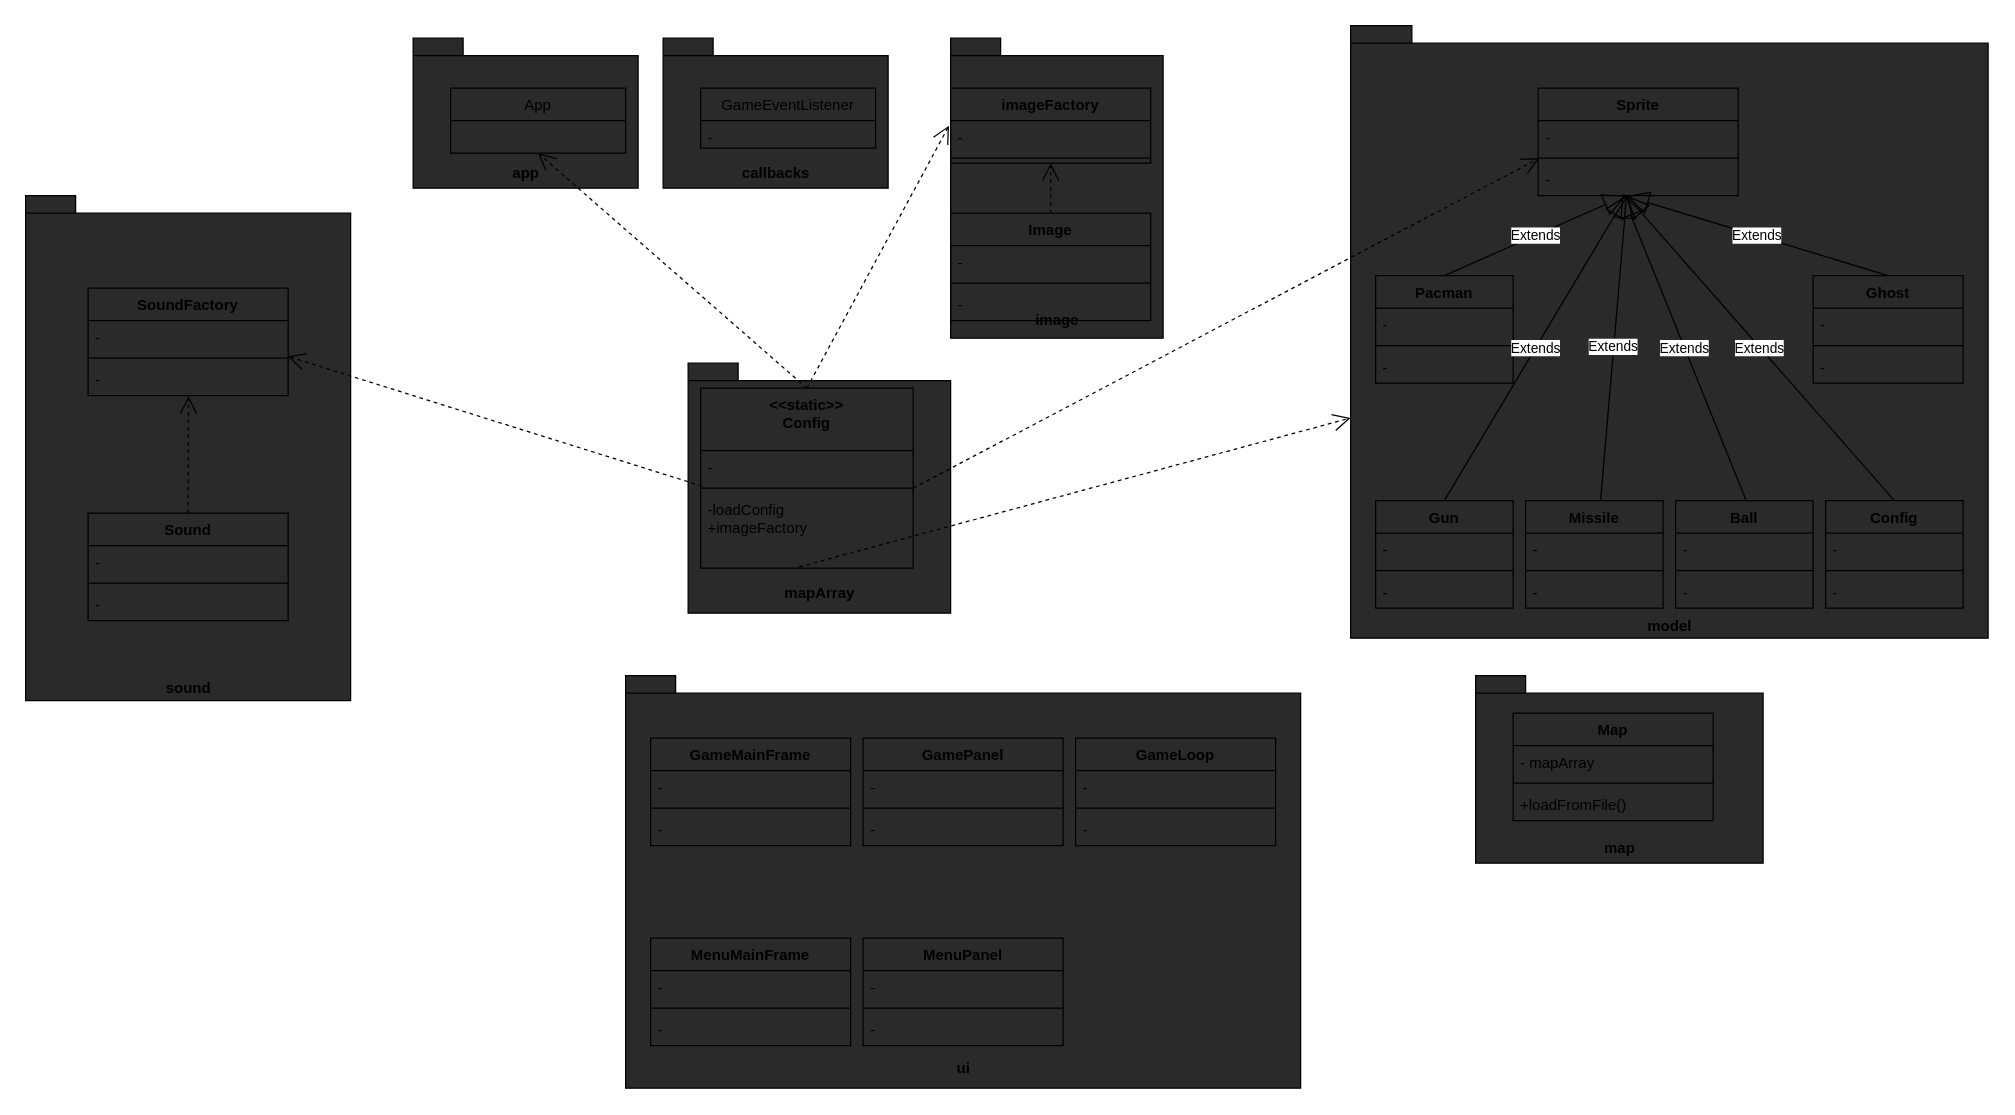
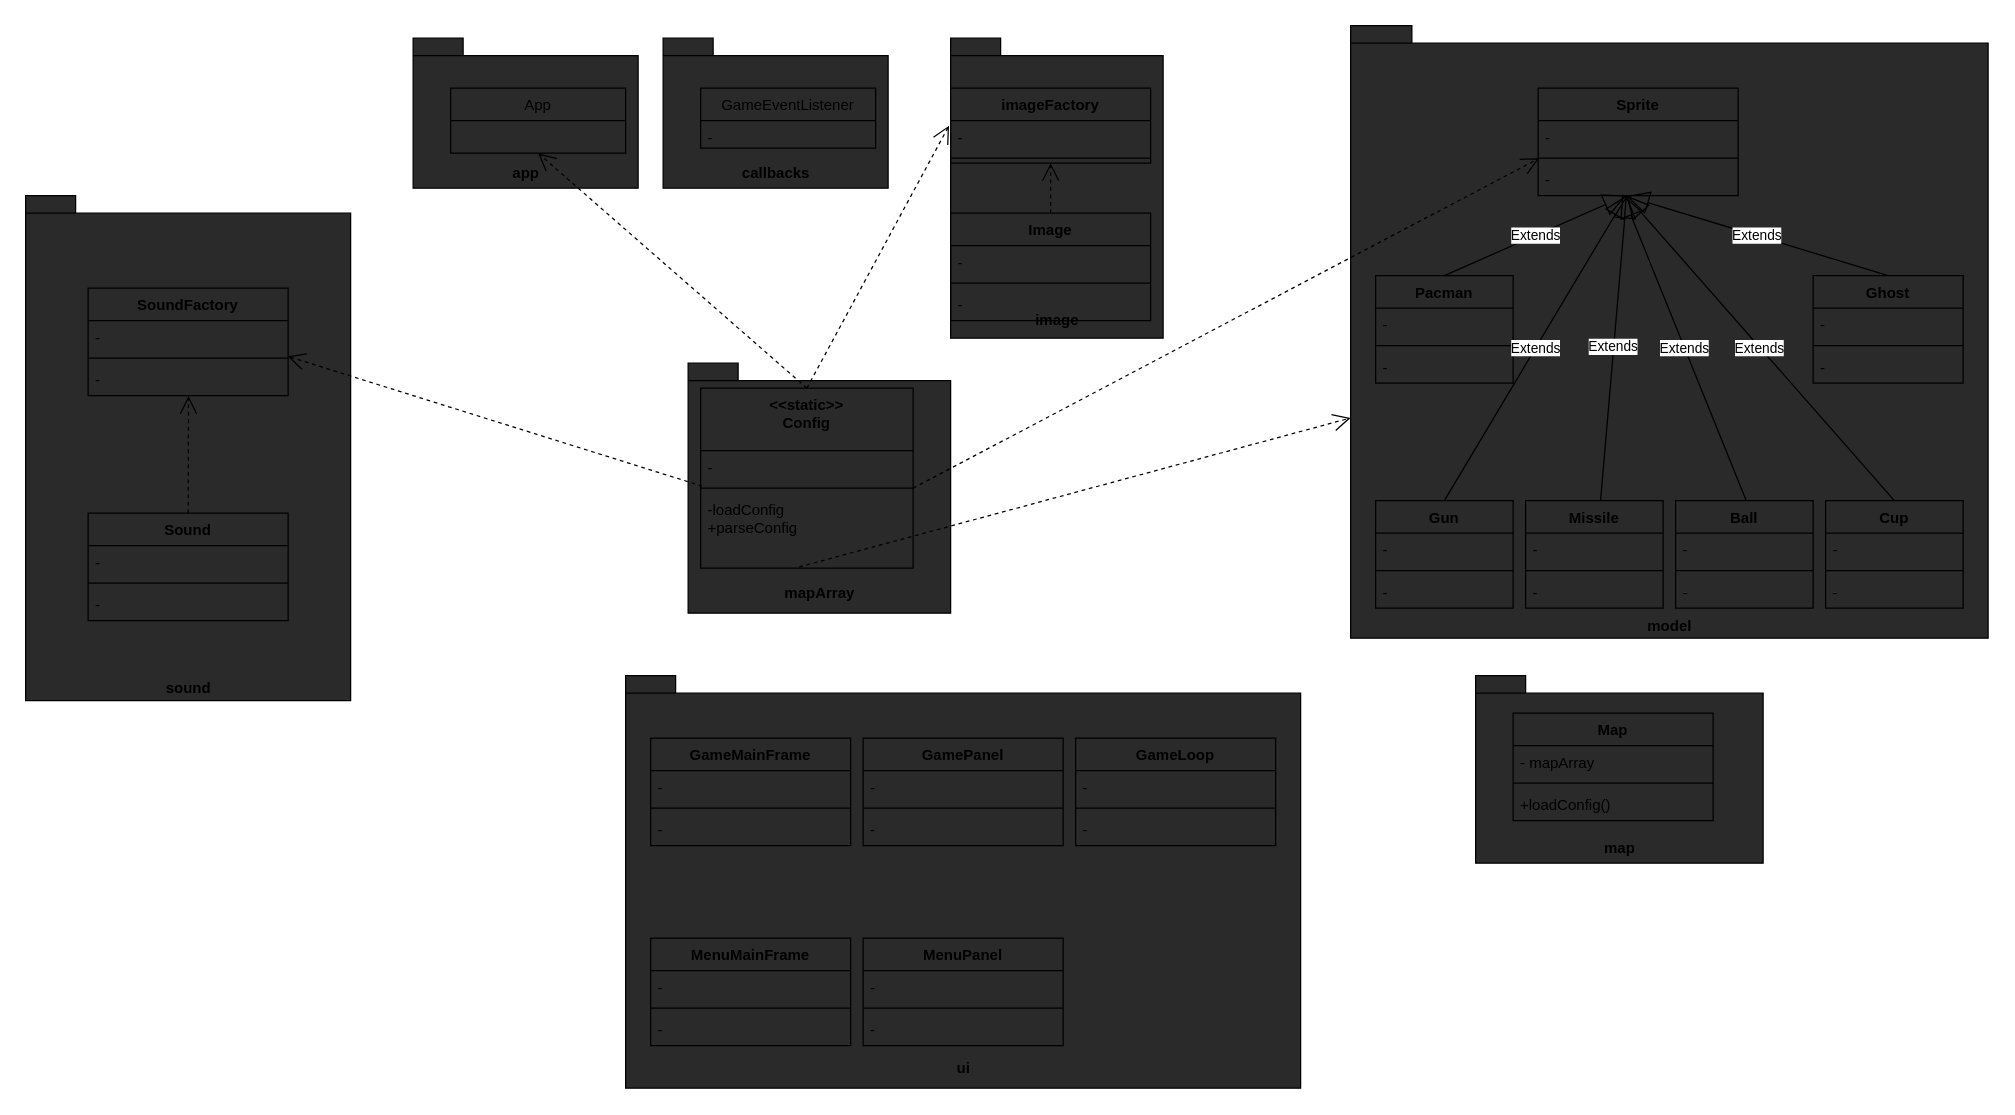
node "-loadConfig +imageFactory": label "-loadConfig +imageFactory" -> "-loadConfig +parseConfig"
node "Config": label "Config" -> "Cup"
node "+loadFromFile()": label "+loadFromFile()" -> "+loadConfig()"
